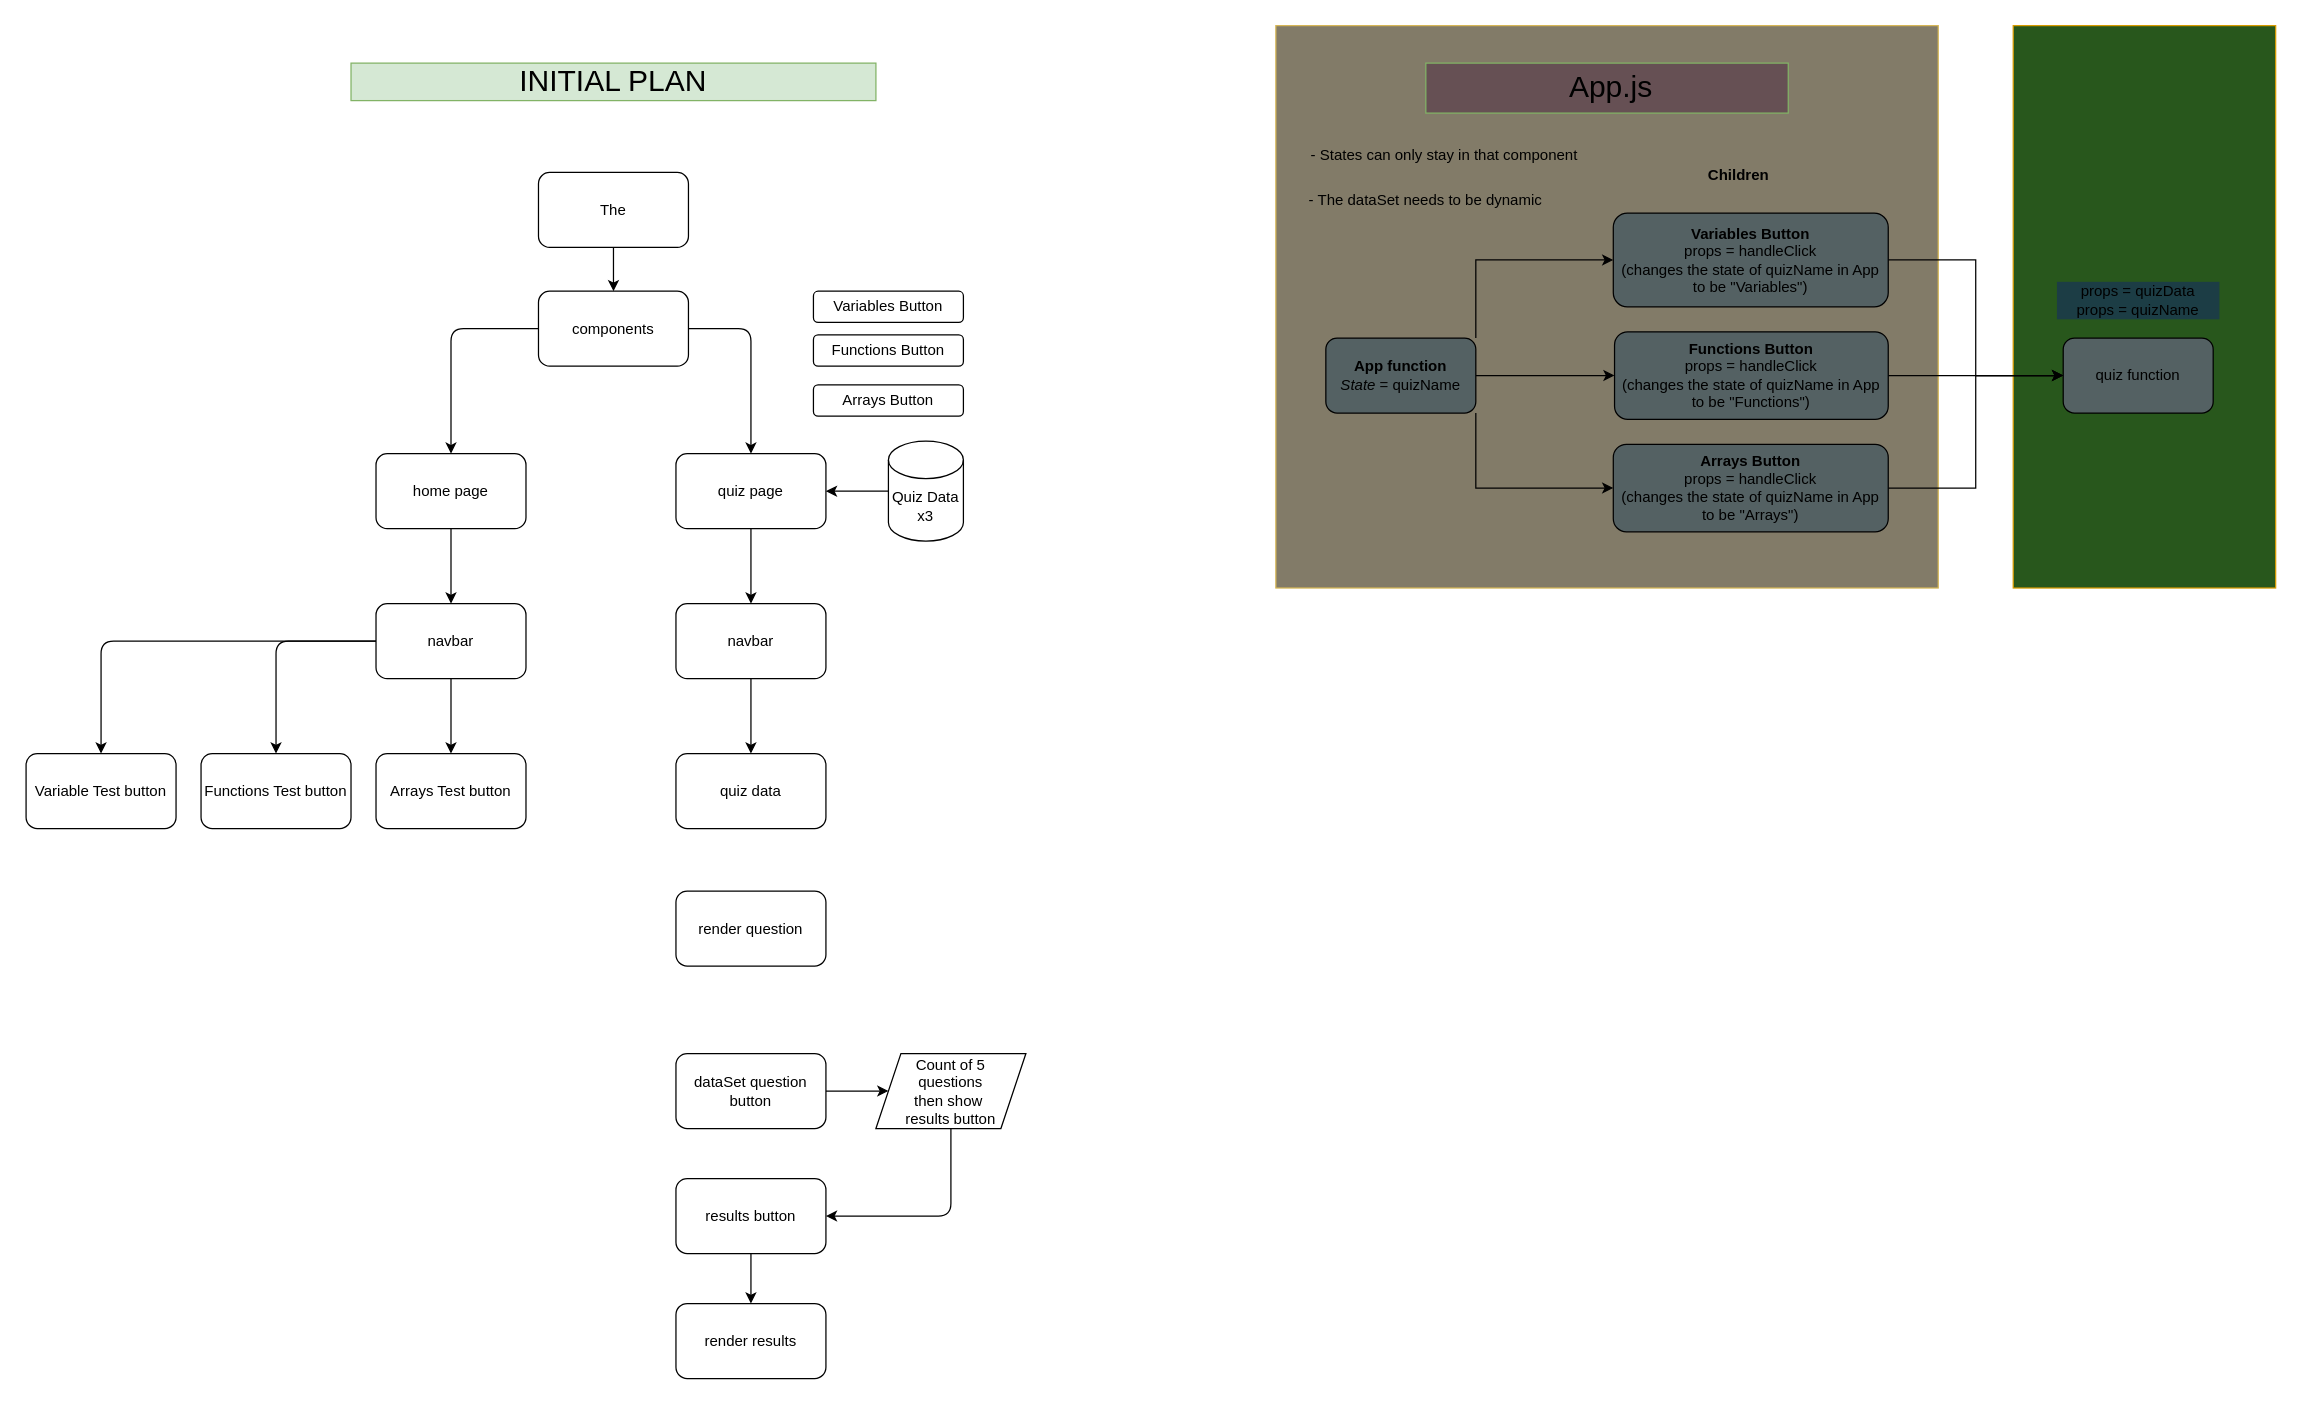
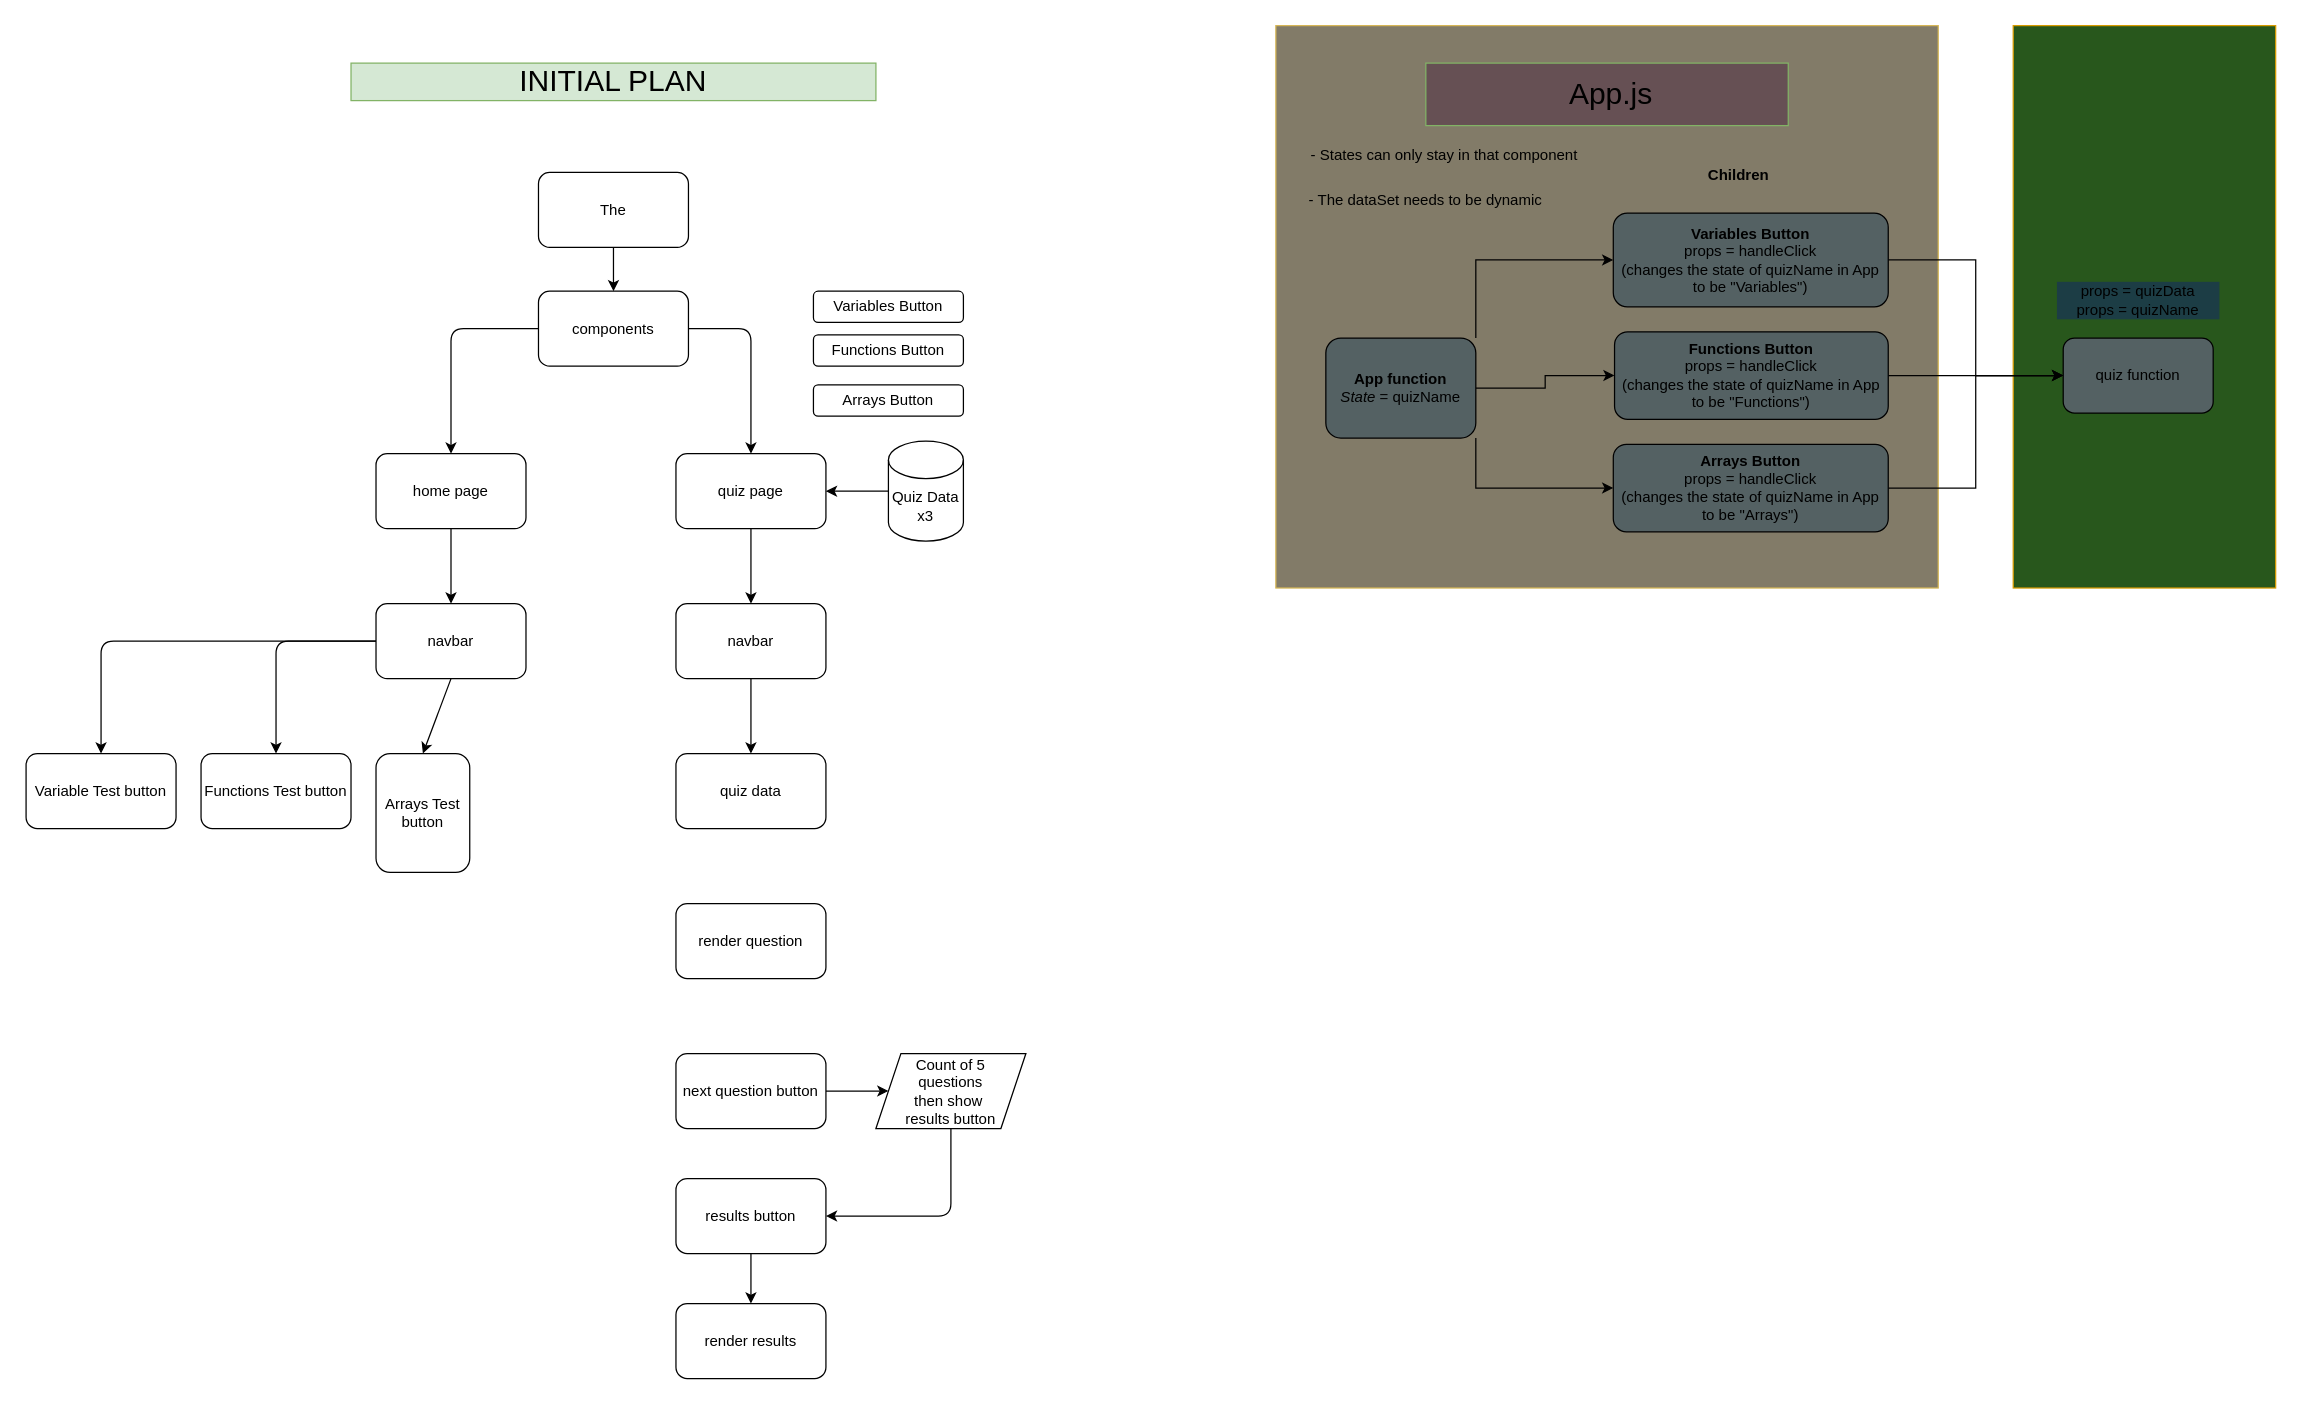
node "App.js": size 363x50 -> 363x63
node "App function State = quizName": size 150x75 -> 150x100
node "Arrays Test button": size 150x75 -> 94x119
node "render question": moved (751, 929) -> (751, 941)
node "dataSet question button": label "dataSet question button" -> "next question button"
